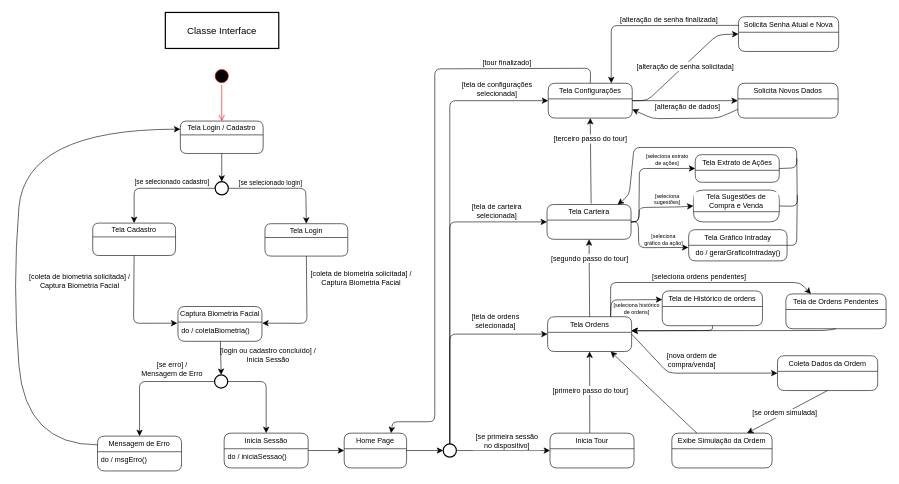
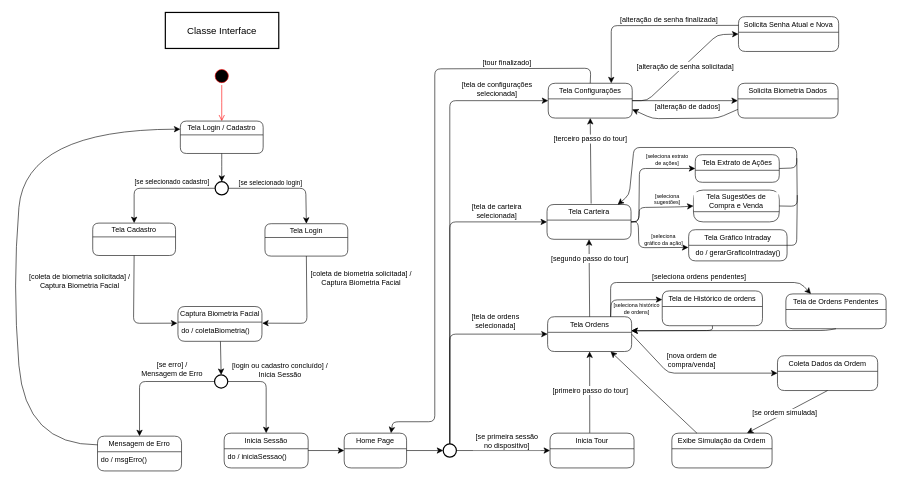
node "Solicita Novos Dados": label "Solicita Novos Dados" -> "Solicita Biometria Dados"
node "[login ou cadastro concluído] / Inicia Sessão": moved (268, 355) -> (280, 370)
